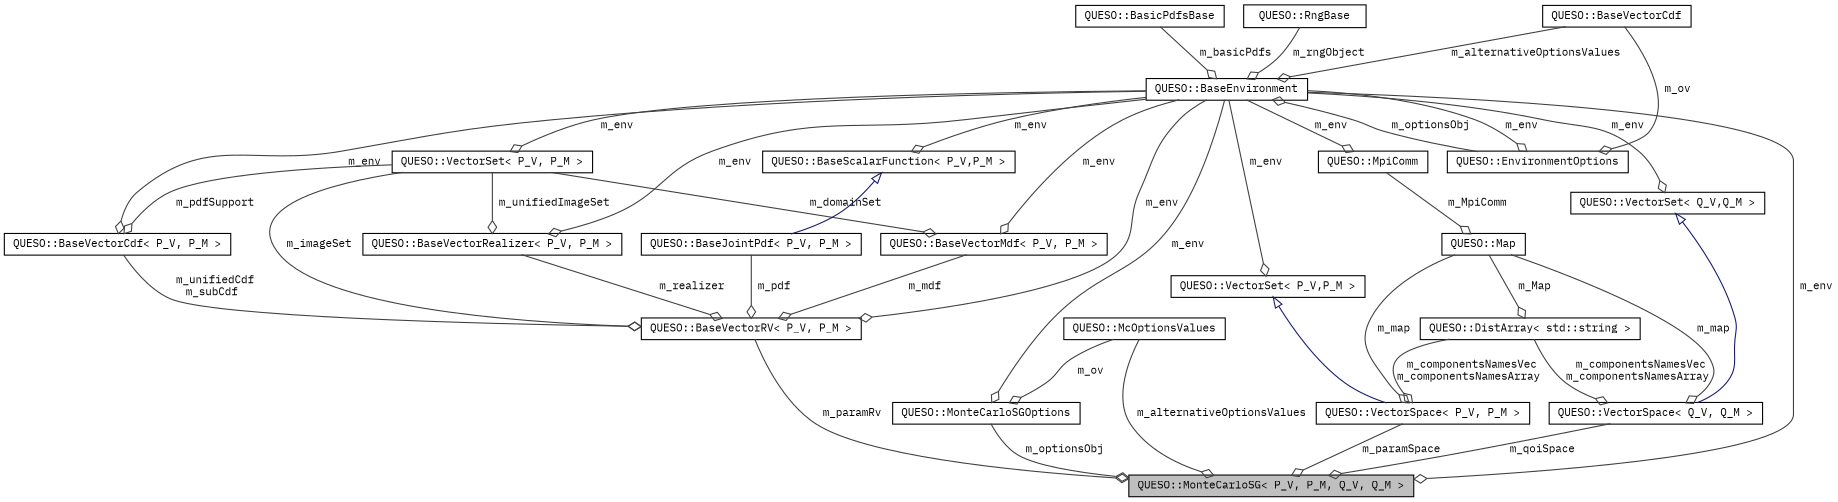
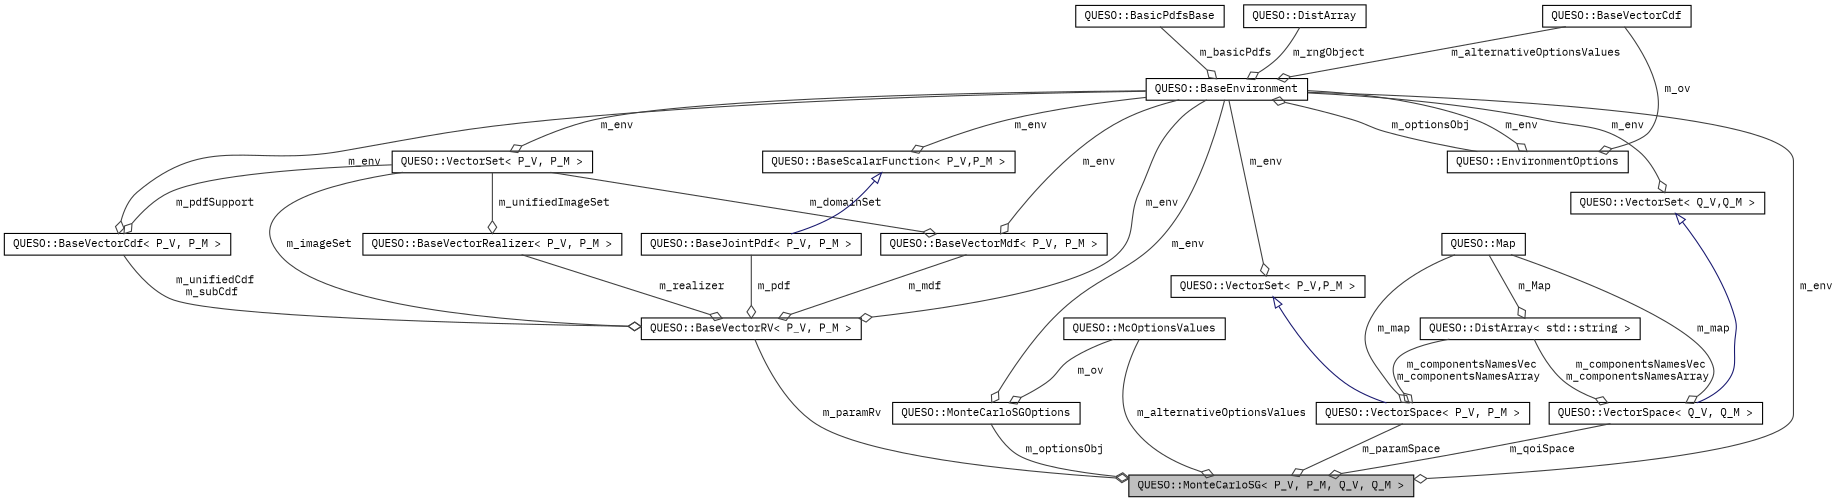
node "QUESO::RngBase": label "QUESO::RngBase" -> "QUESO::DistArray"
edge "QUESO::BaseEnvironment" -> "QUESO::BaseVectorRealizer< P_V, P_M >": removed, label "m_env"
node "QUESO::MpiComm": removed
